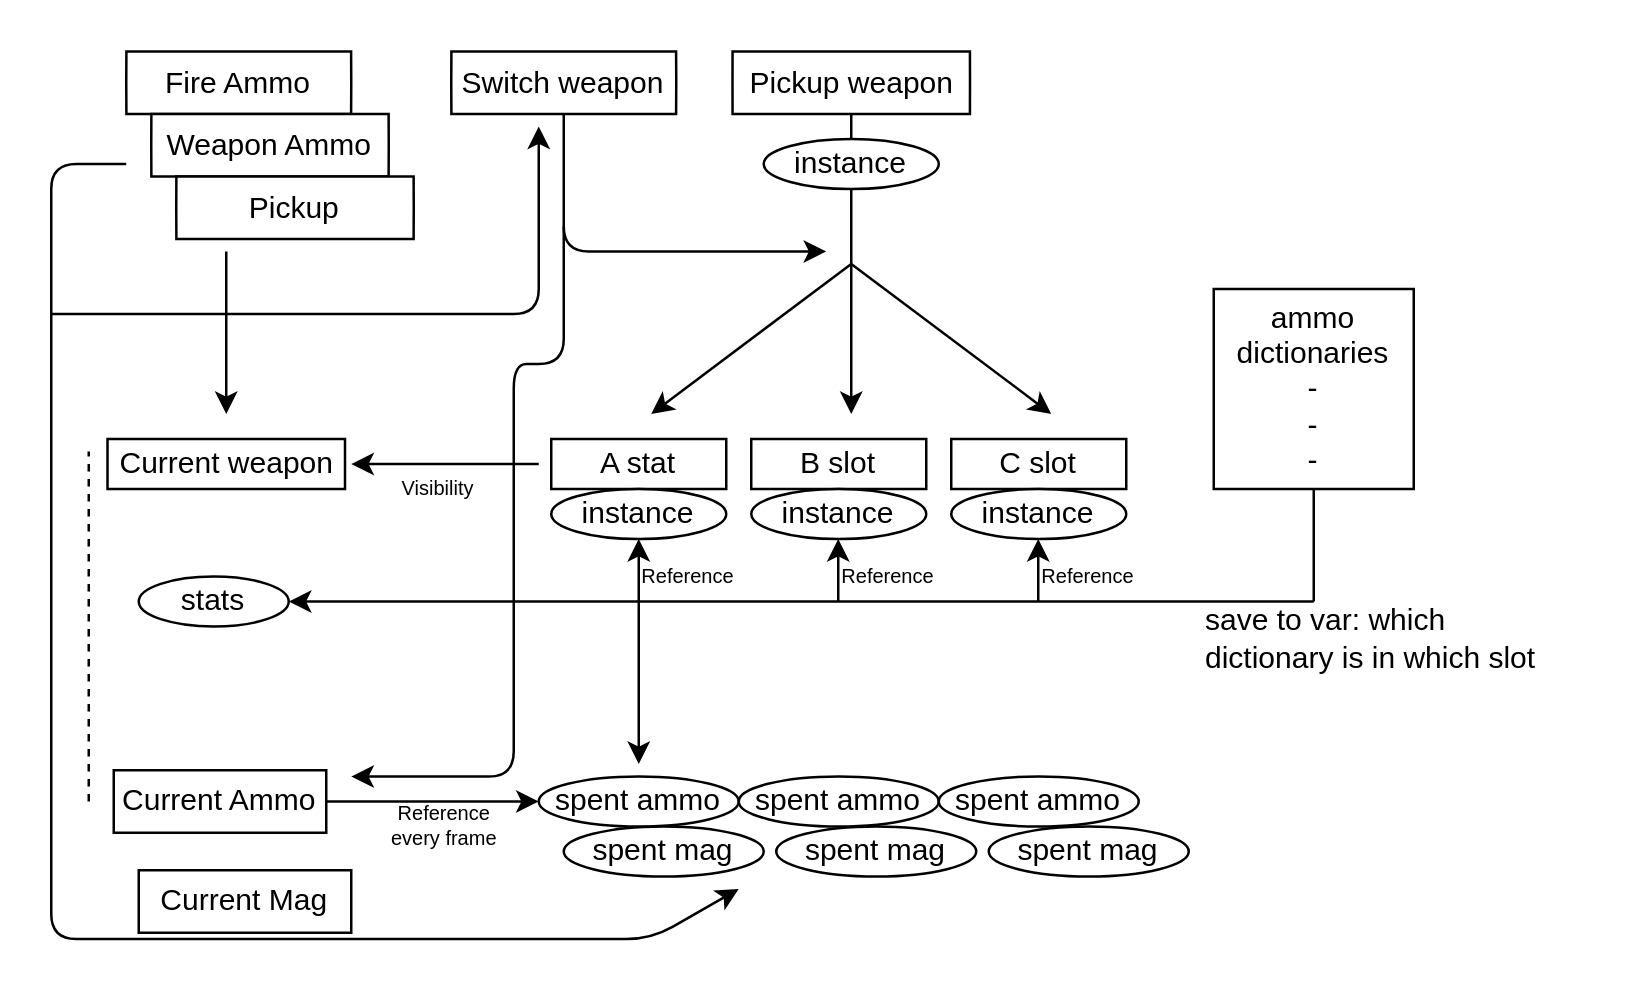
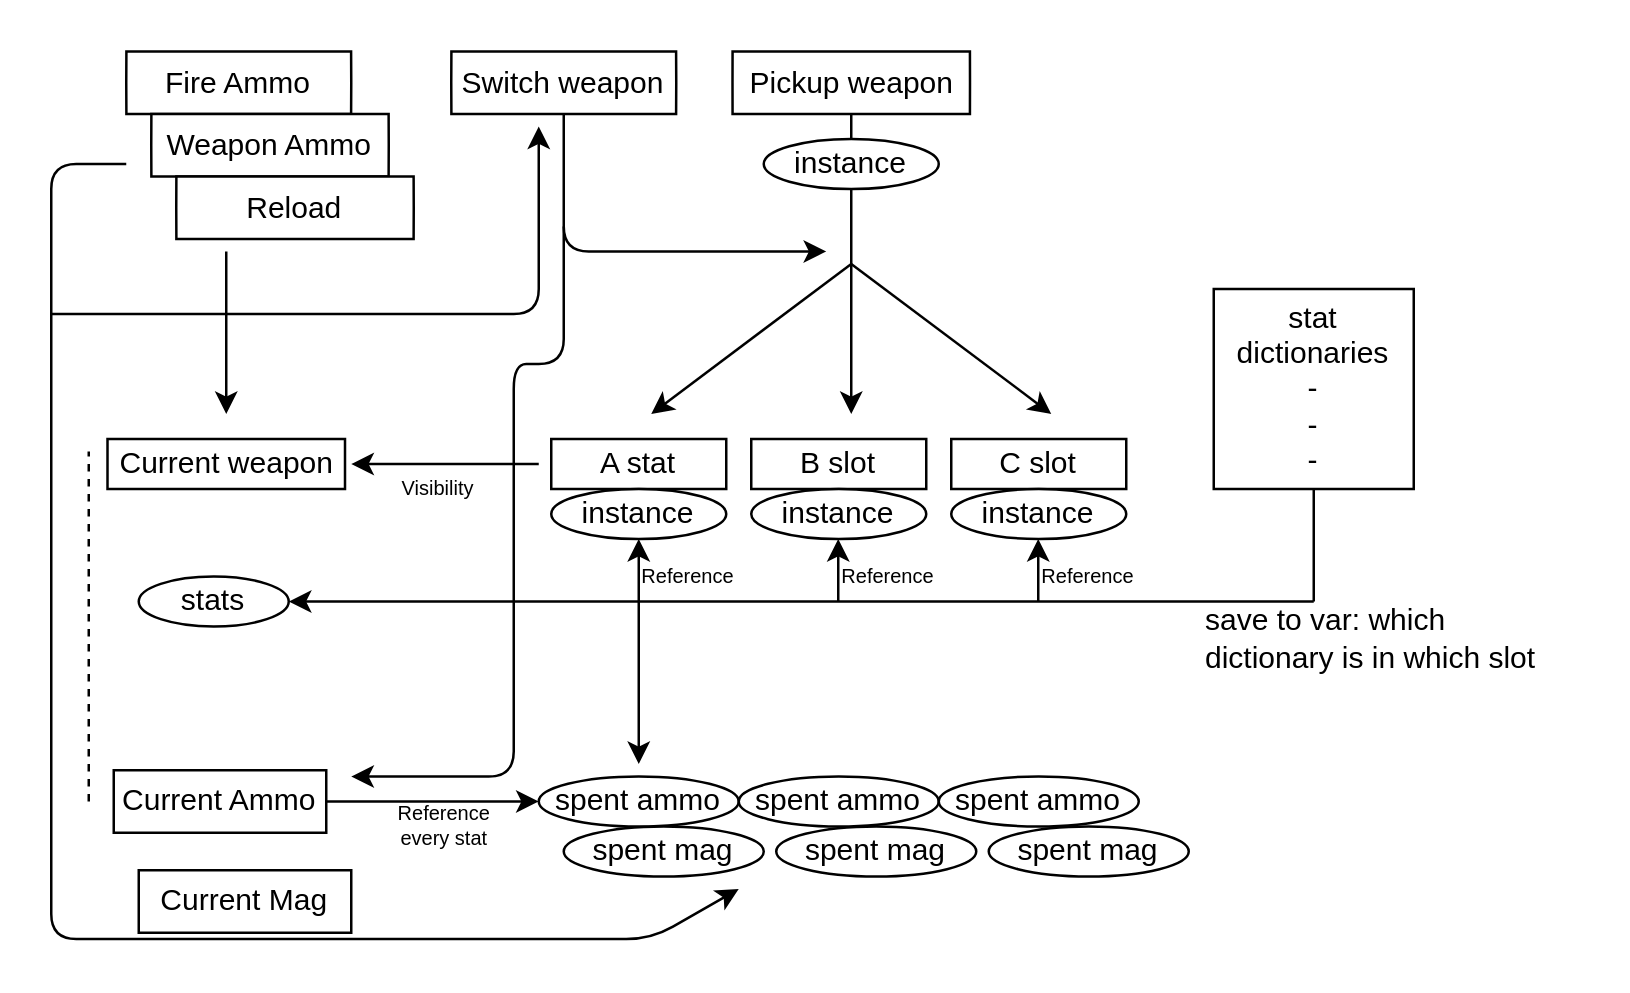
node "Pickup": label "Pickup" -> "Reload"
node "ammo dictionaries - - -": label "ammo dictionaries - - -" -> "stat dictionaries - - -"
node "Reference every frame": label "Reference every frame" -> "Reference every stat"
